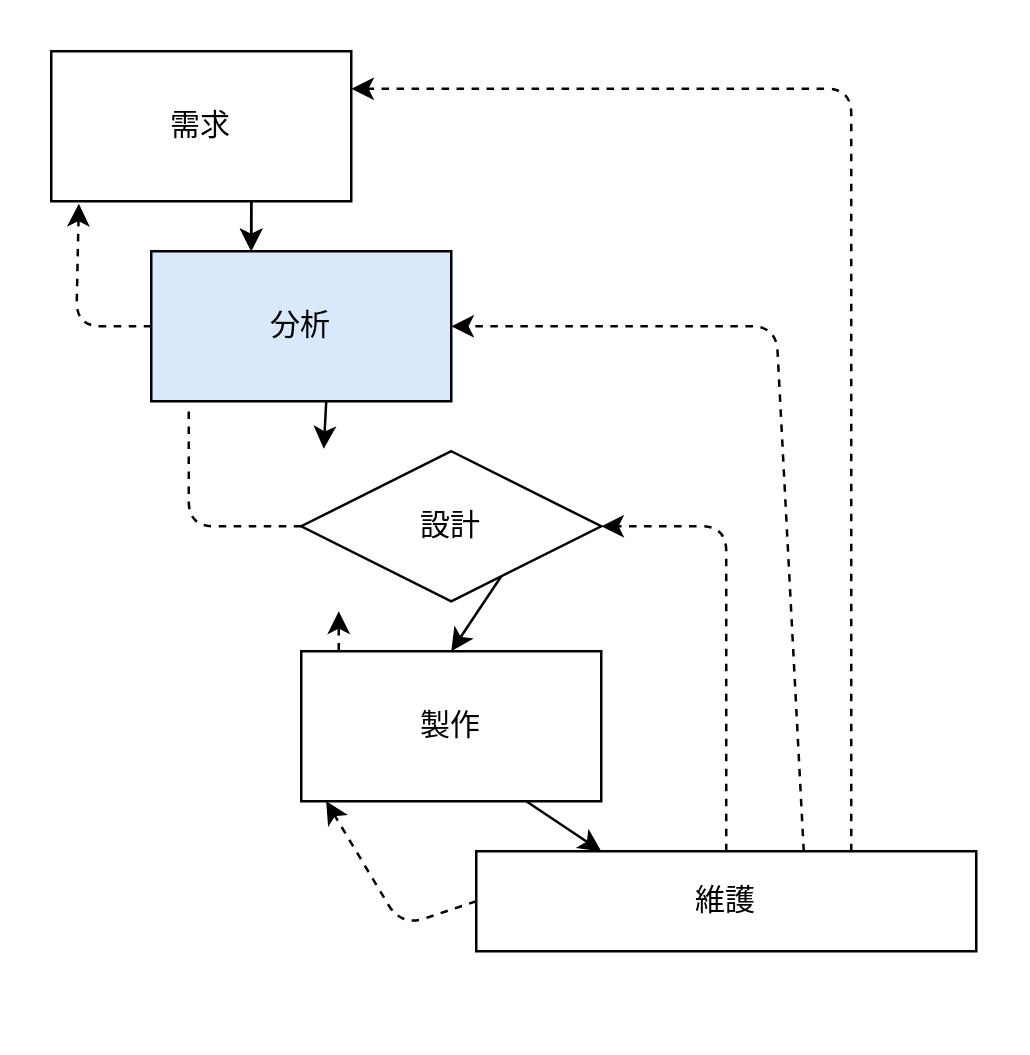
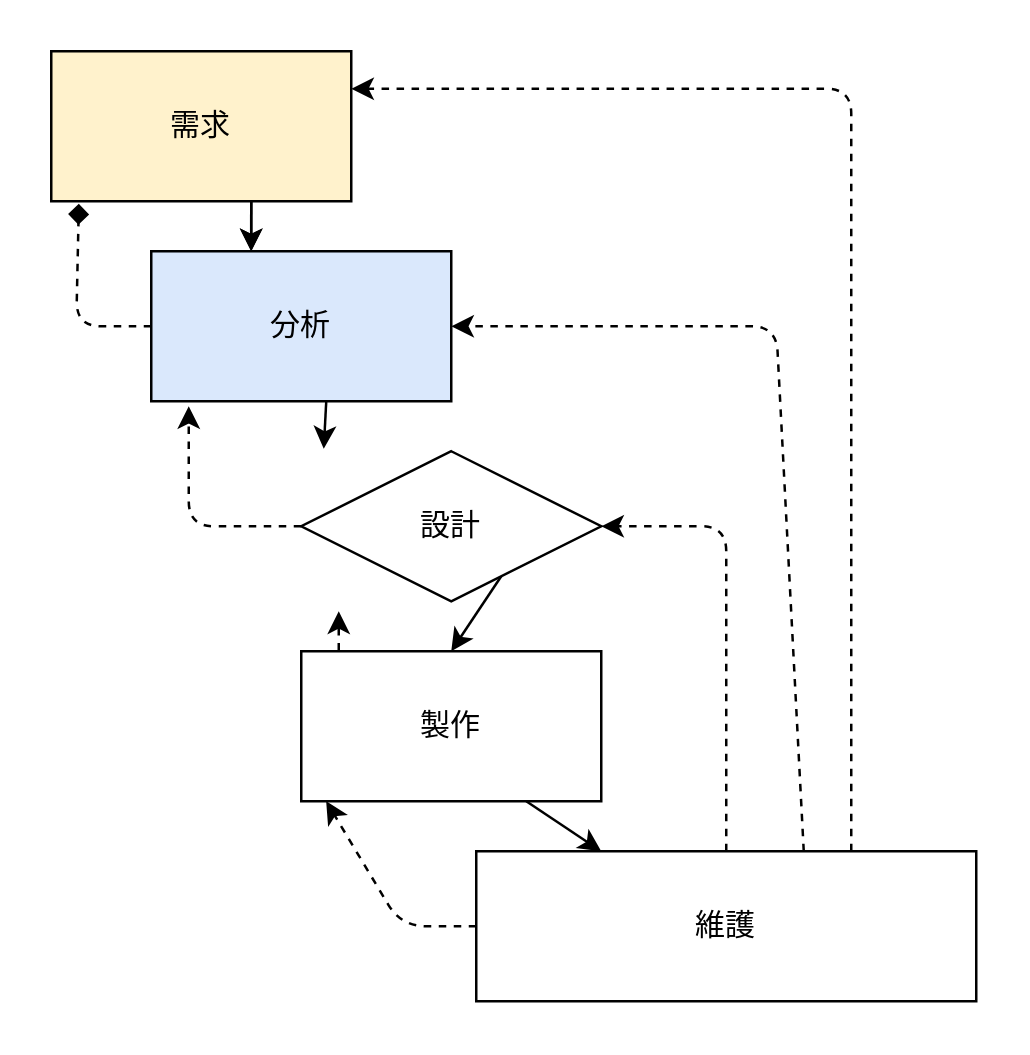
node "需求": fillcolor #ffffff -> #fff2cc
edge "分析" -> "需求": arrowhead classic -> diamond
edge "分析" -- "設計": arrowhead none -> classic
node "維護": size 500x100 -> 500x150
